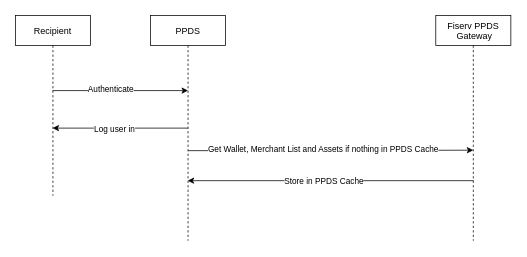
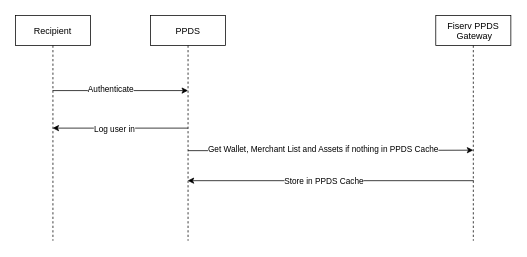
node "Recipient": size 75x180 -> 75x225
